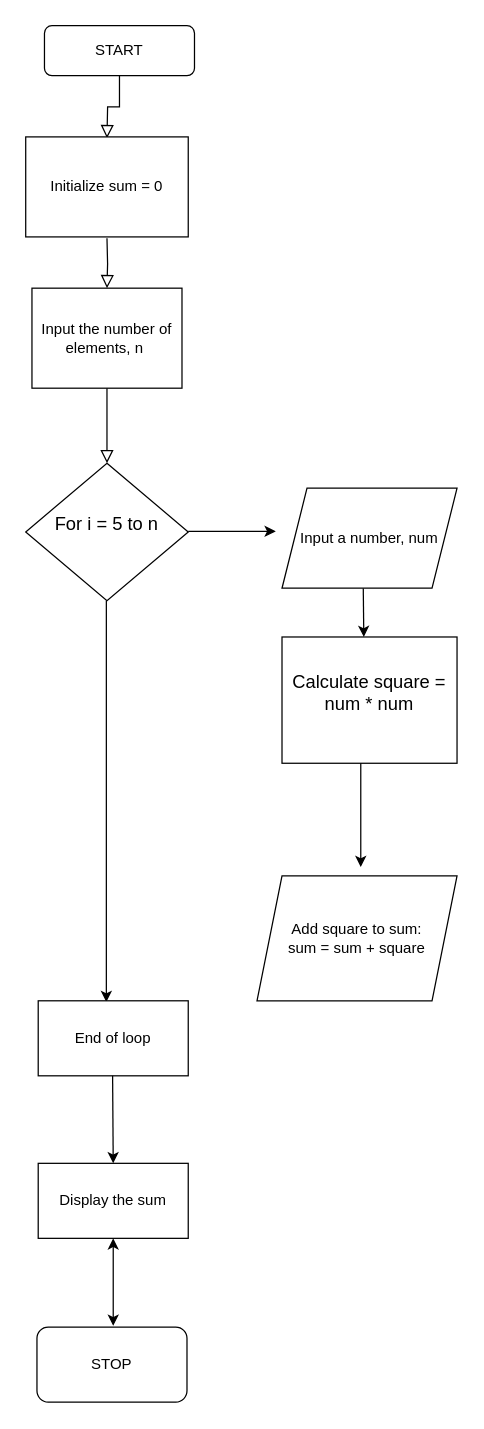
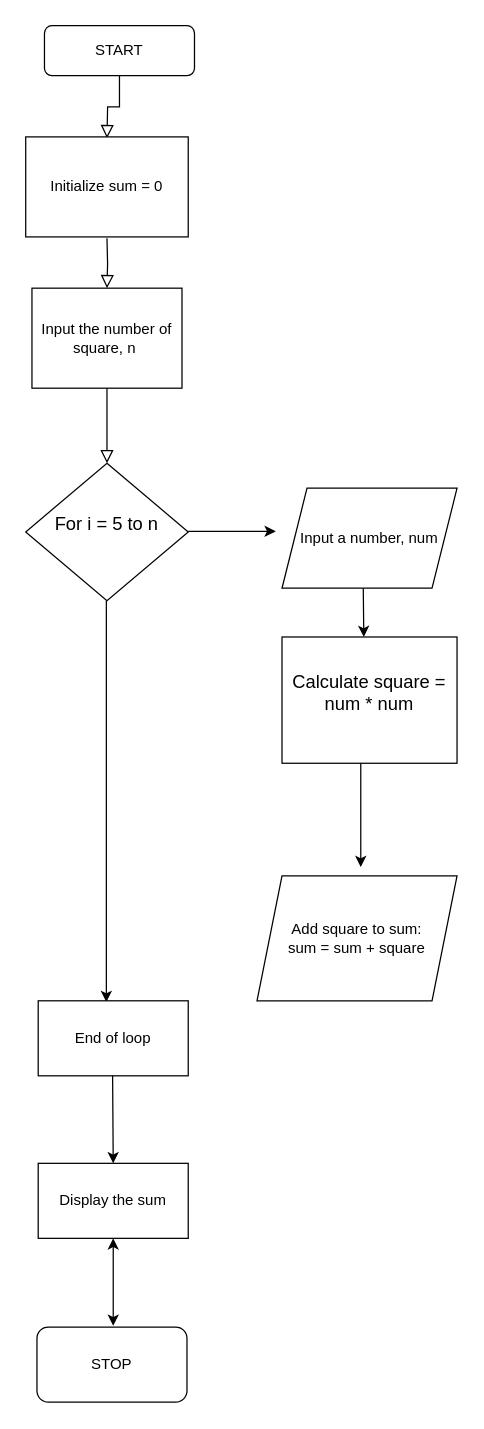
node "Input the number of elements, n": label "Input the number of elements, n" -> "Input the number of square, n"
